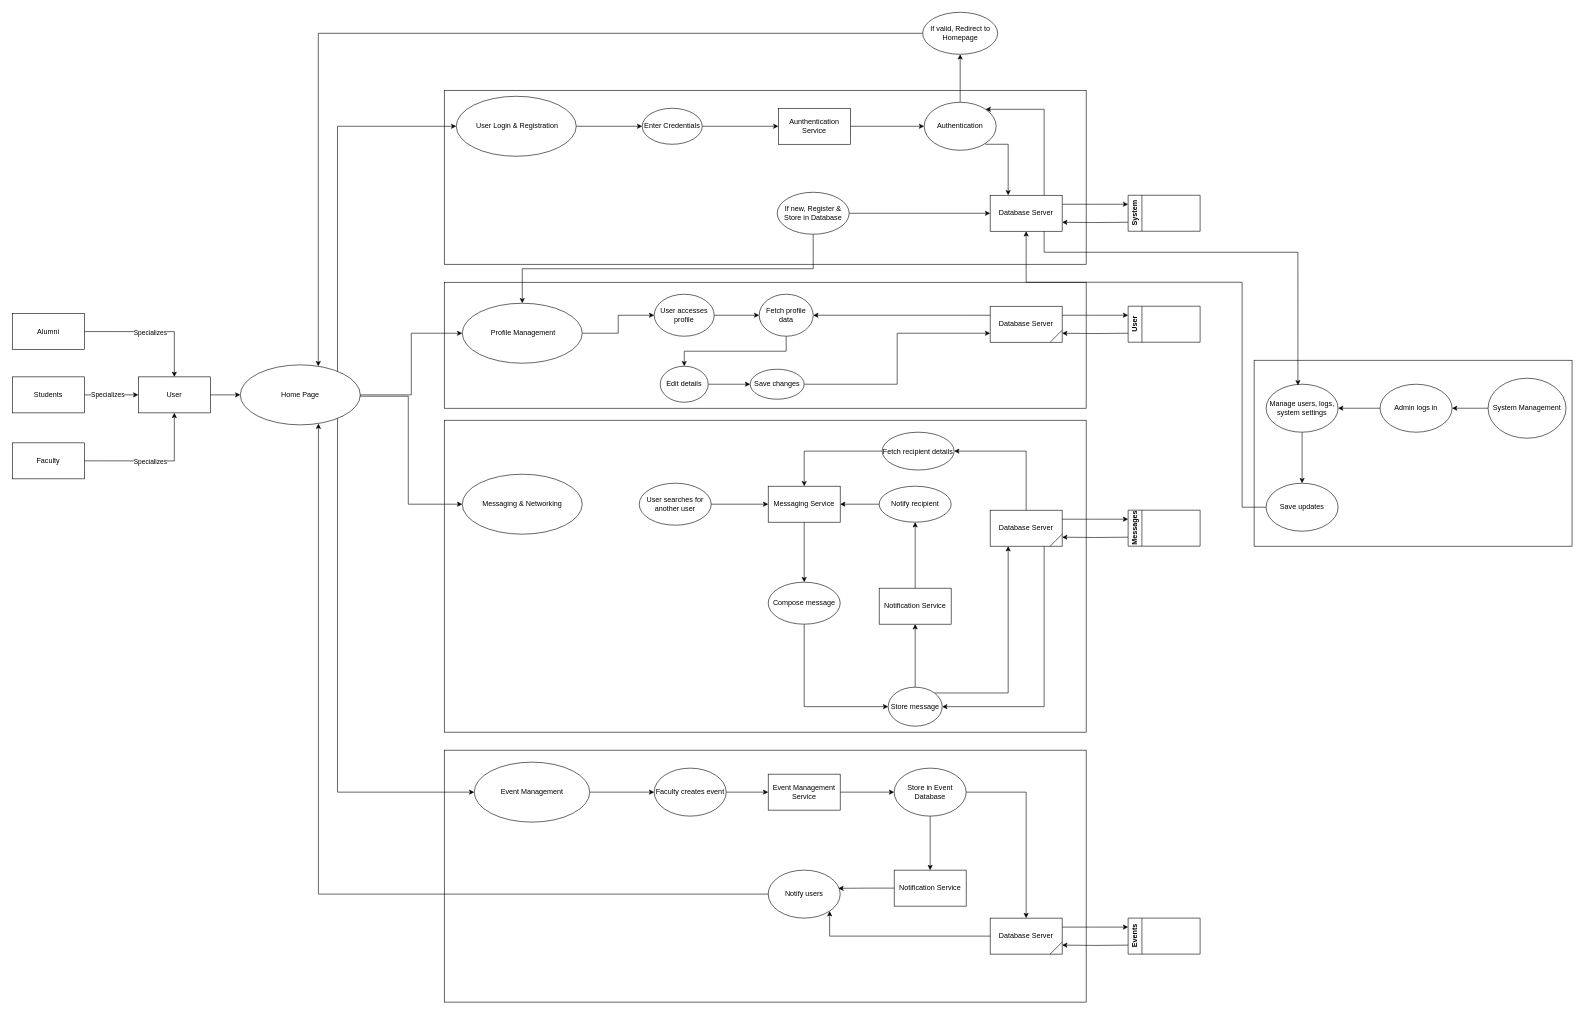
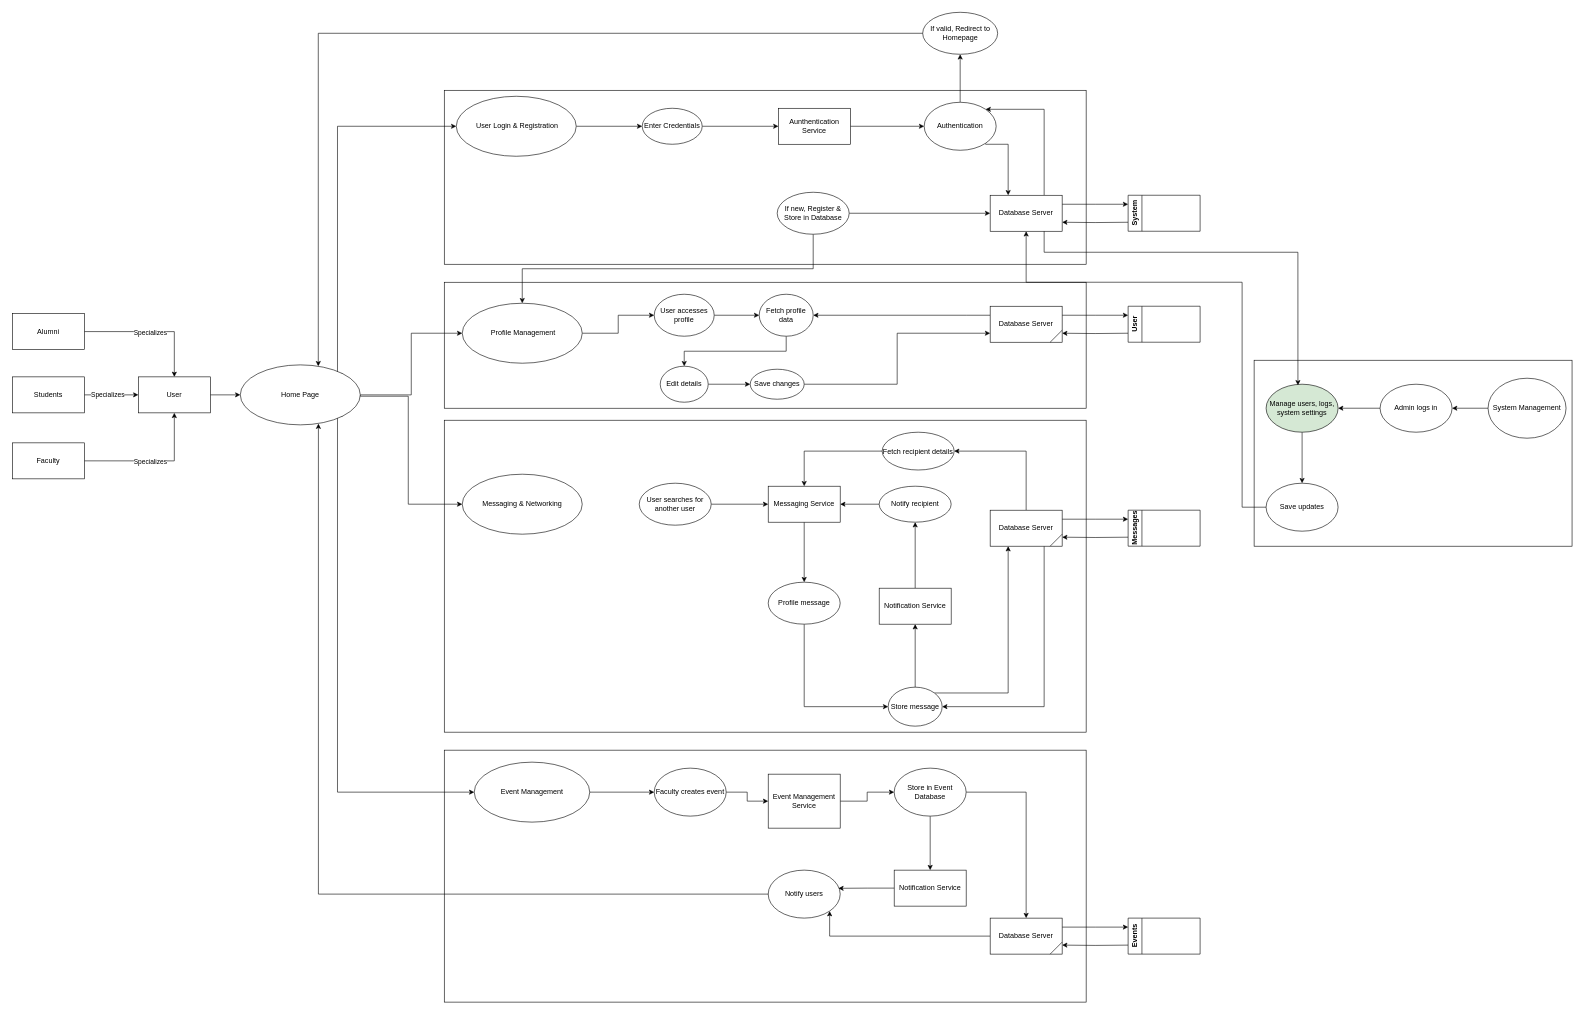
node "Manage users, logs, system settings": fillcolor #ffffff -> #d5e8d4
node "Compose message": label "Compose message" -> "Profile message"
node "Event Management Service": size 72x36 -> 72x54
